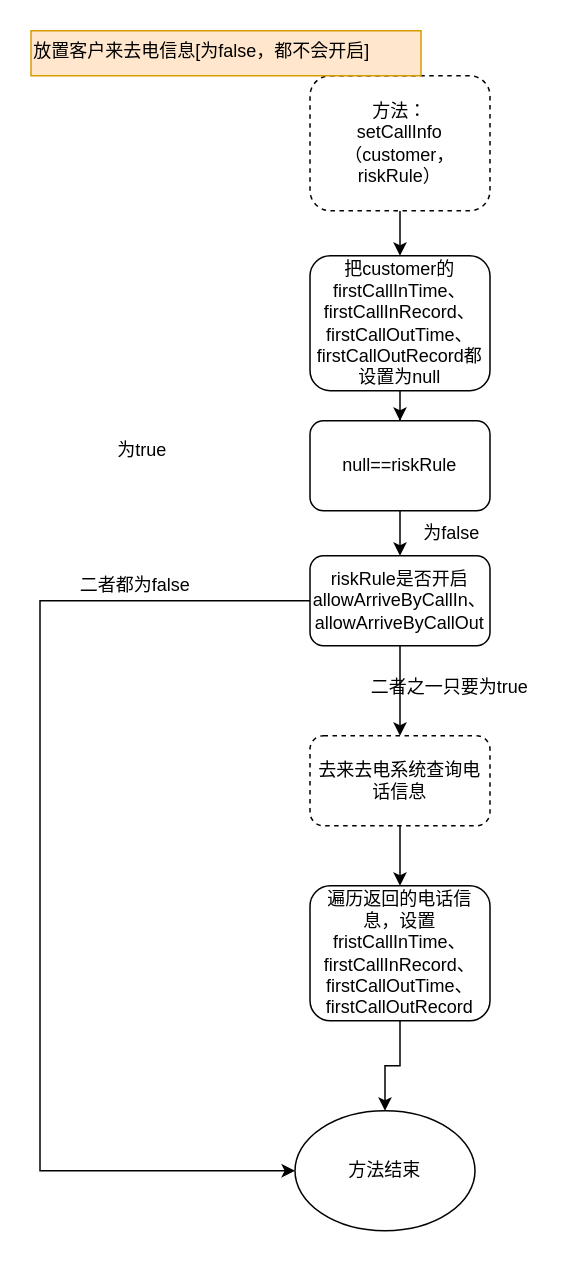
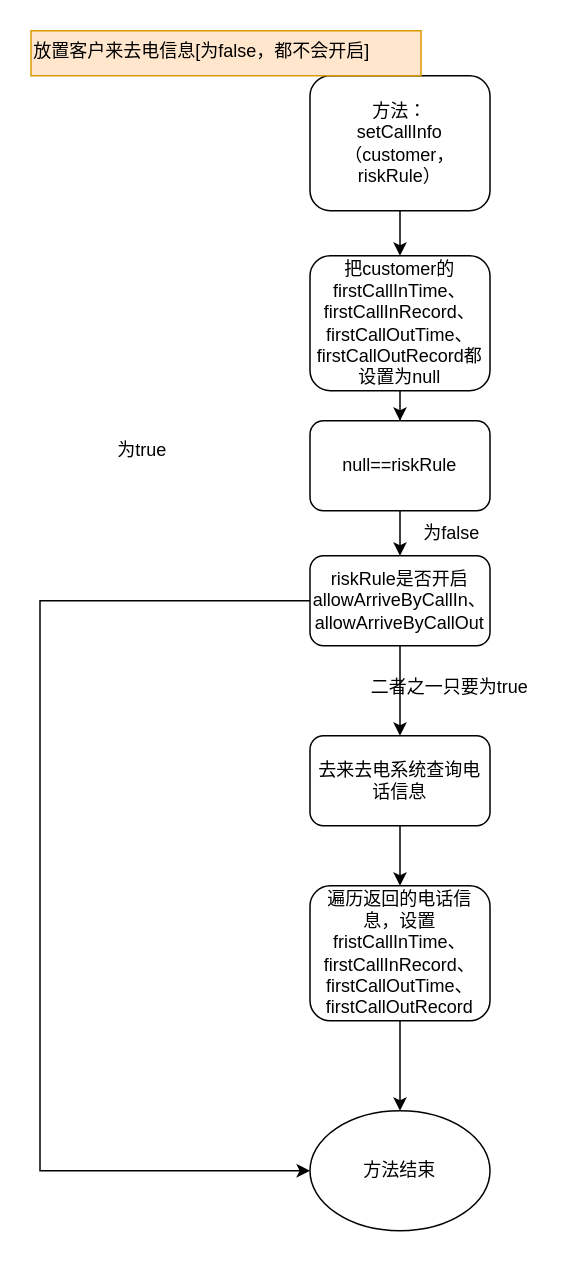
node "方法：setCallInfo（customer，riskRule）": style dashed -> solid
node "二者都为false": removed
node "去来去电系统查询电话信息": style dashed -> solid
node "方法结束": moved (385, 1171) -> (400, 1171)
